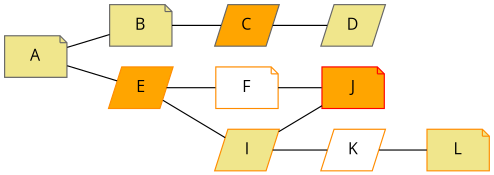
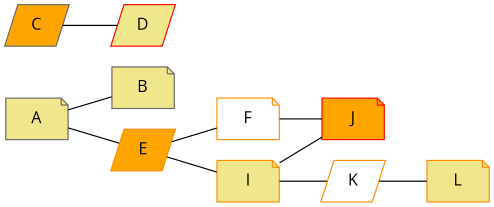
edge "B" -- "C": removed
node "D": color gray40 -> red
node "I": shape parallelogram -> note
